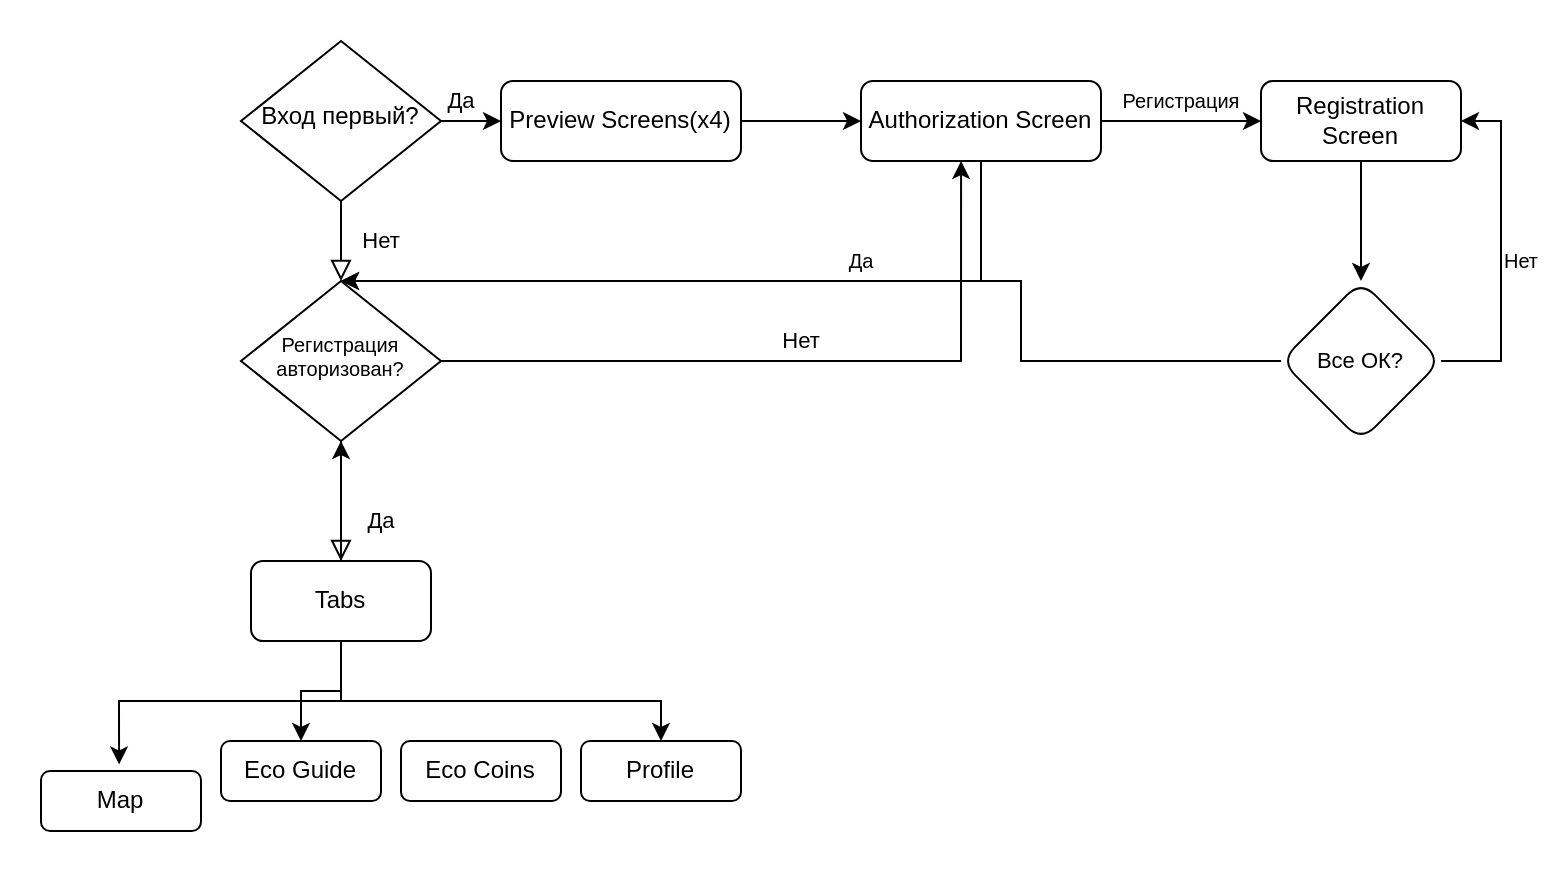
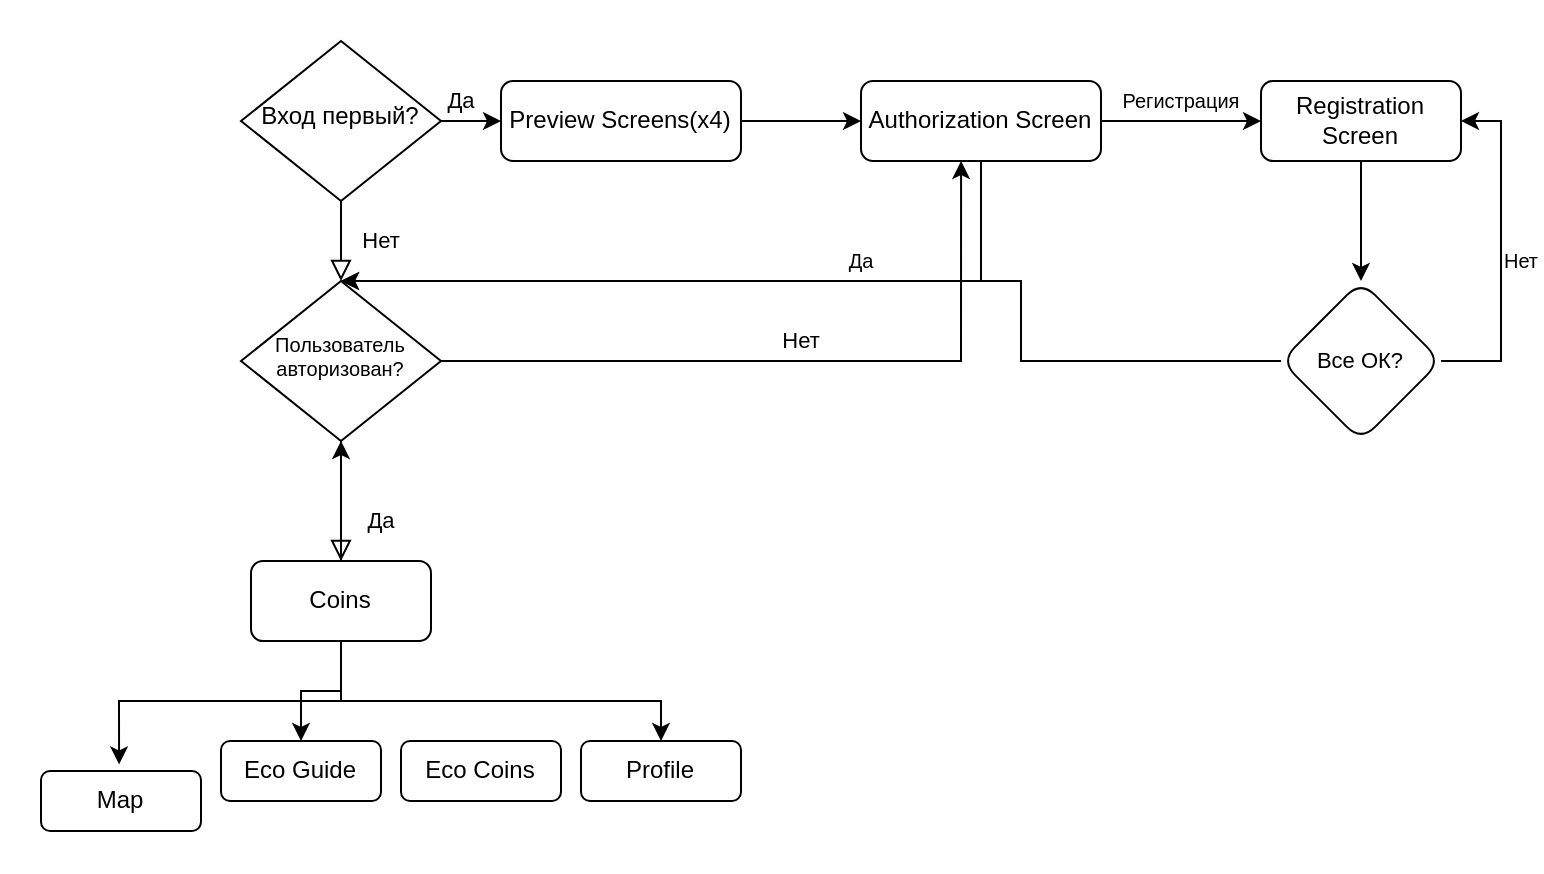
node "Регистрация авторизован?": label "Регистрация авторизован?" -> "Пользователь авторизован?"
node "Tabs": label "Tabs" -> "Coins"
